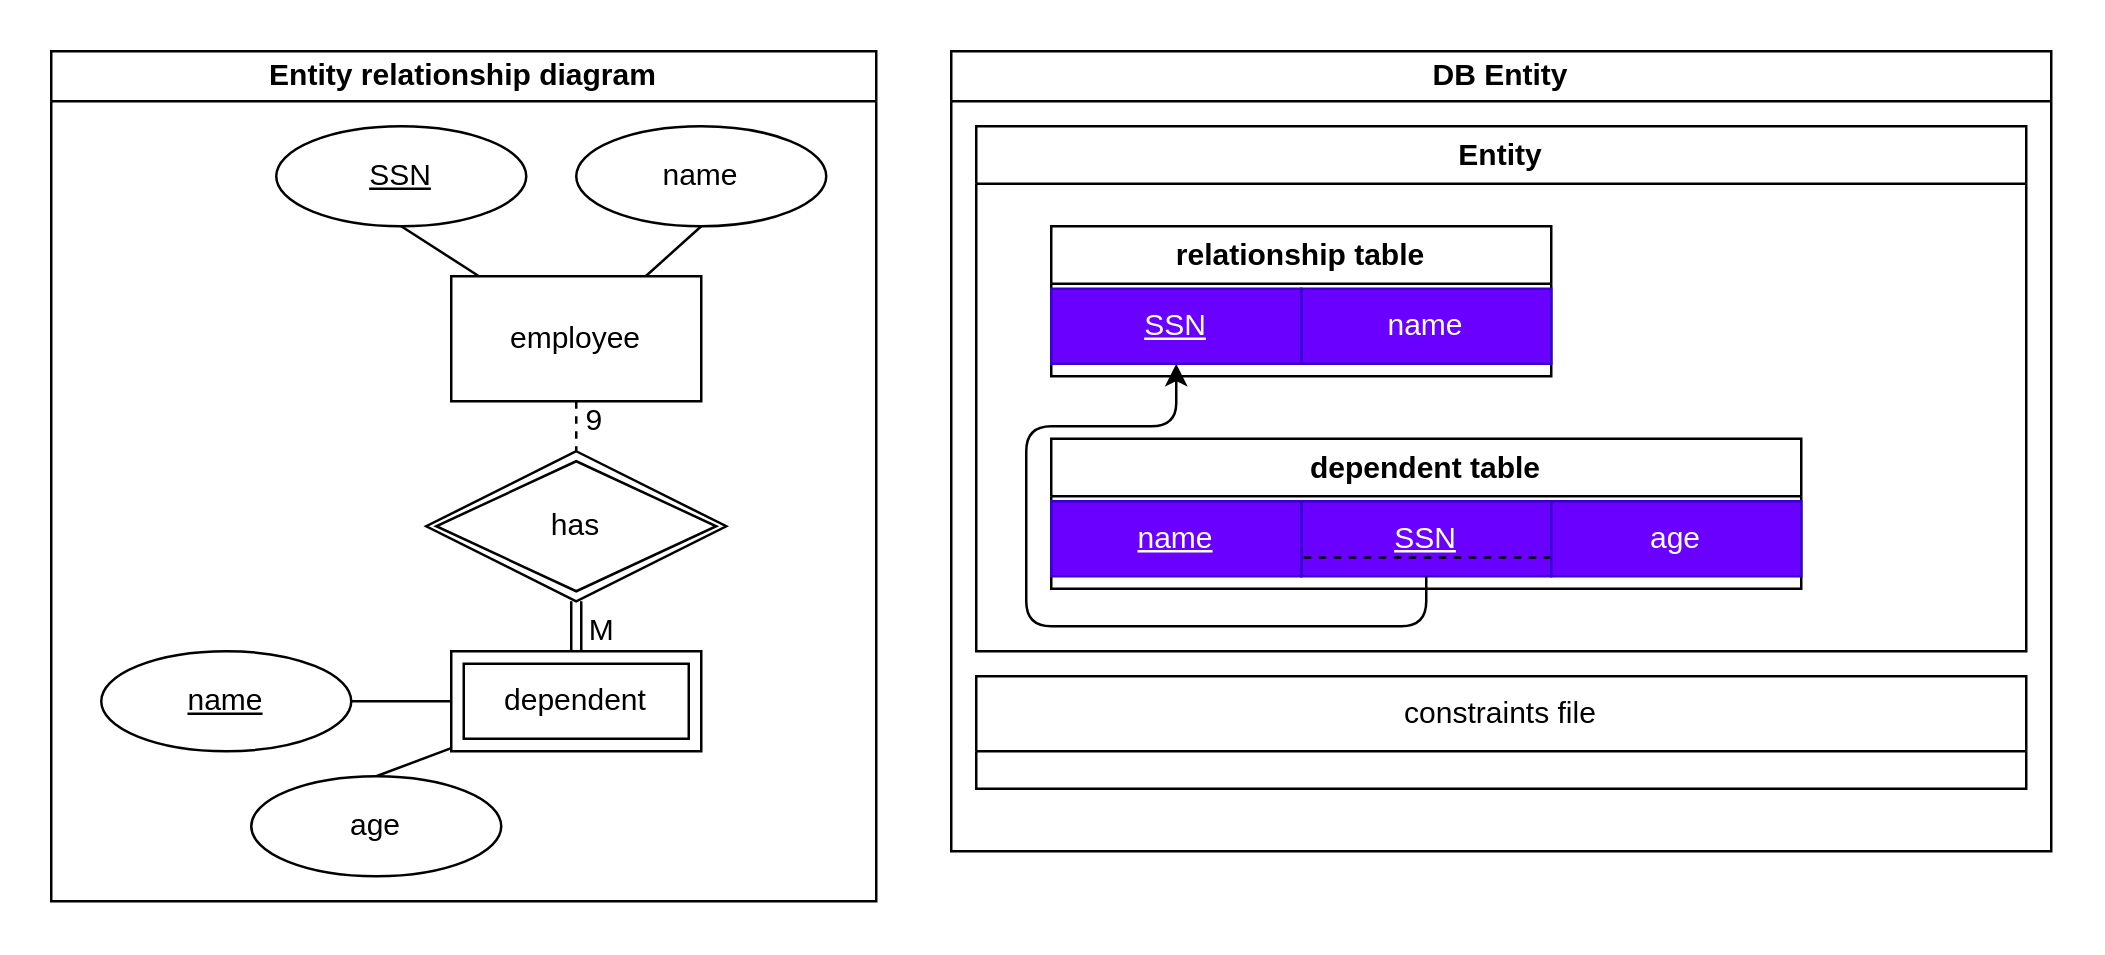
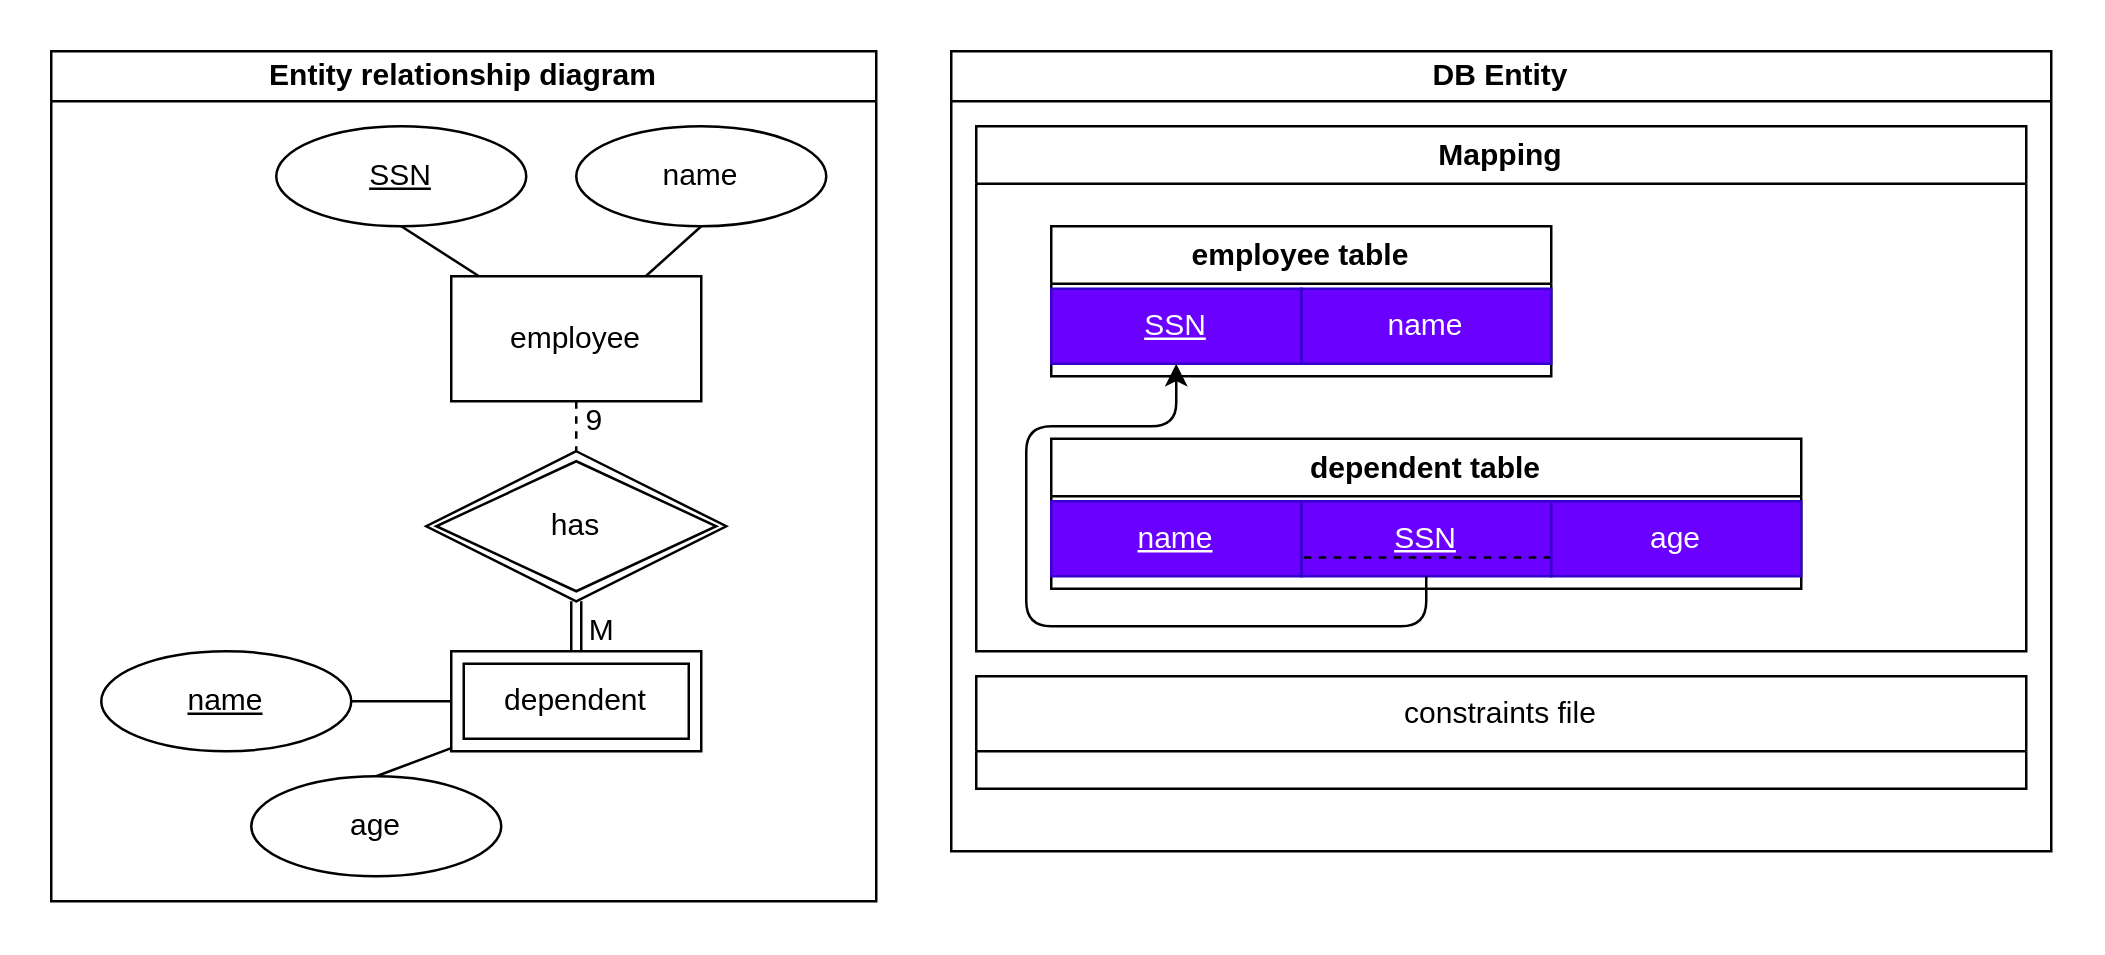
node "Entity": label "Entity" -> "Mapping"
node "relationship table": label "relationship table" -> "employee table"
